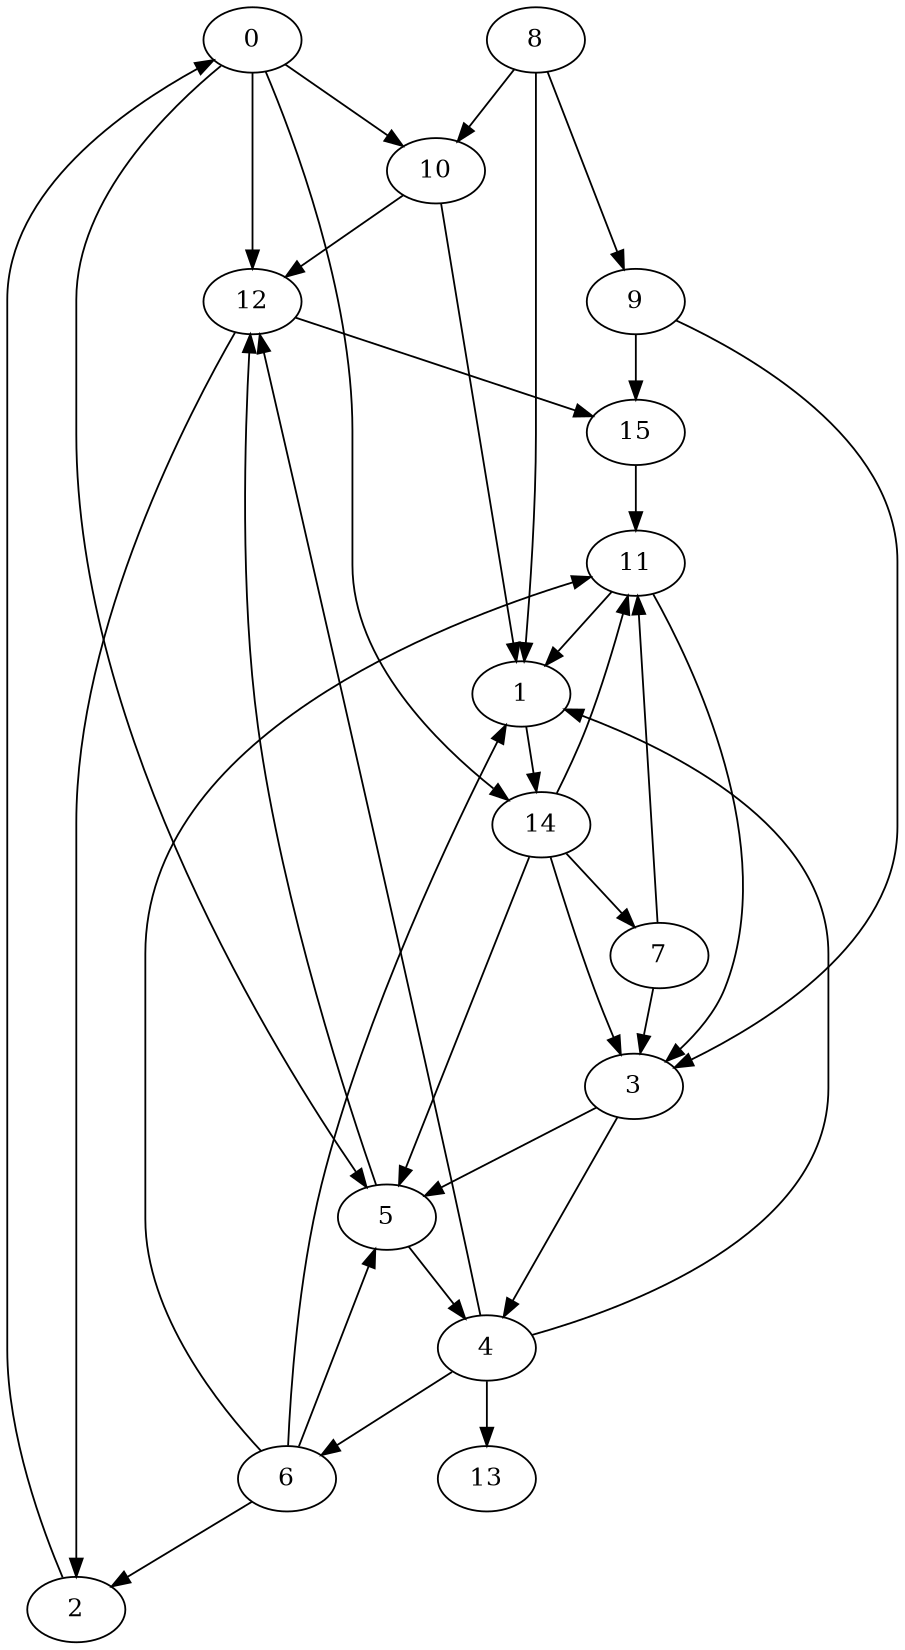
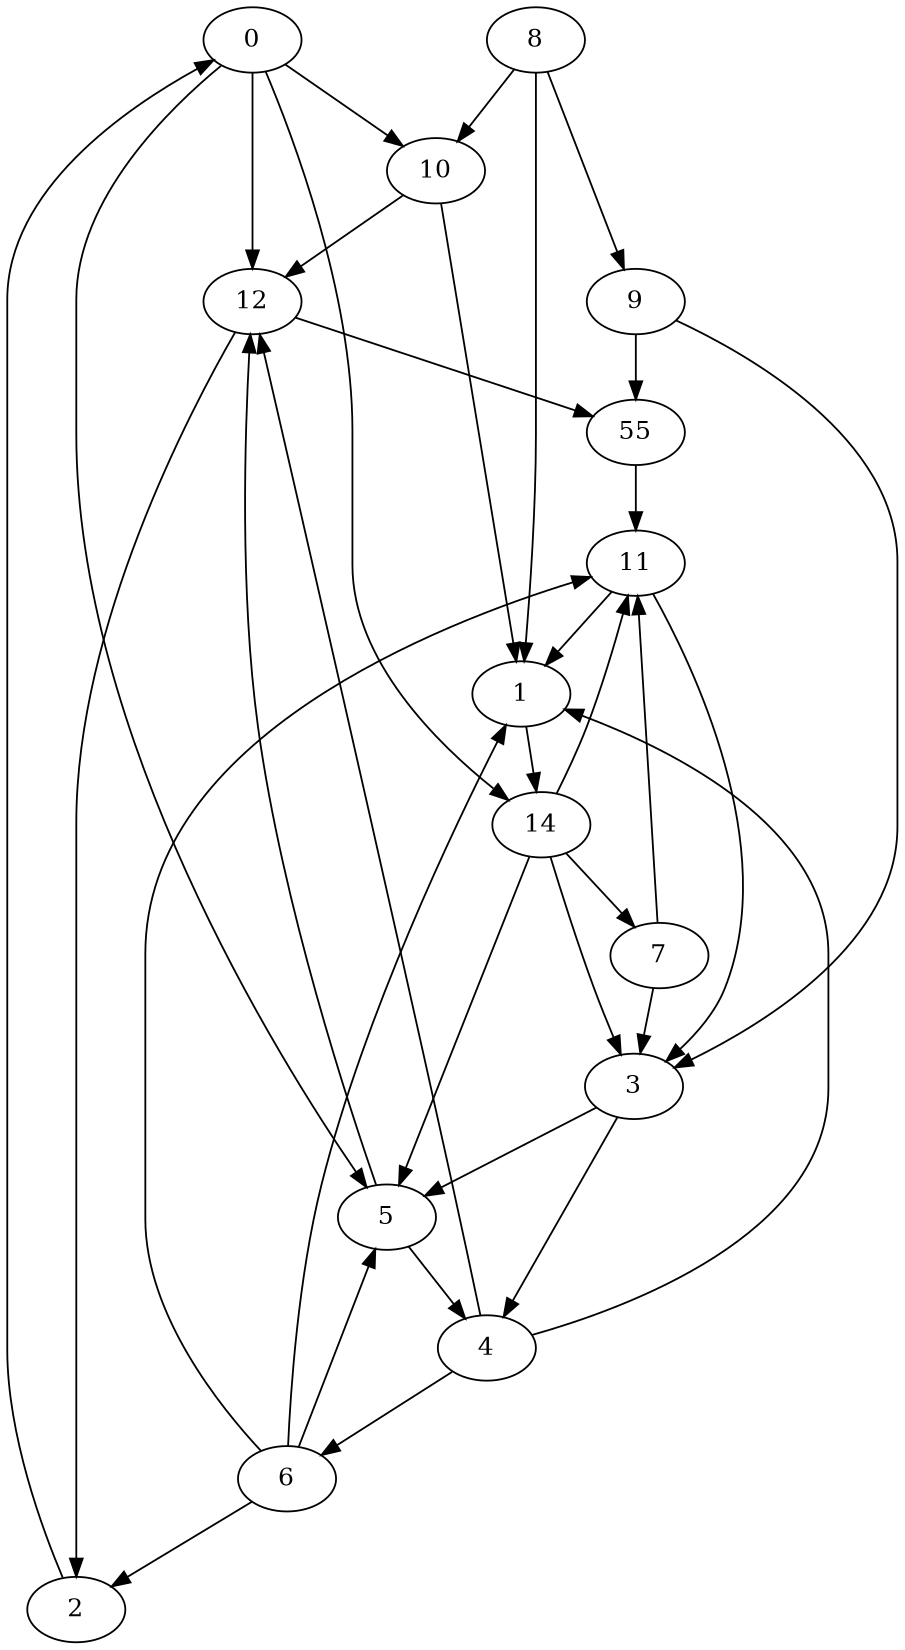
node "15": label "15" -> "55"
node "13": removed
